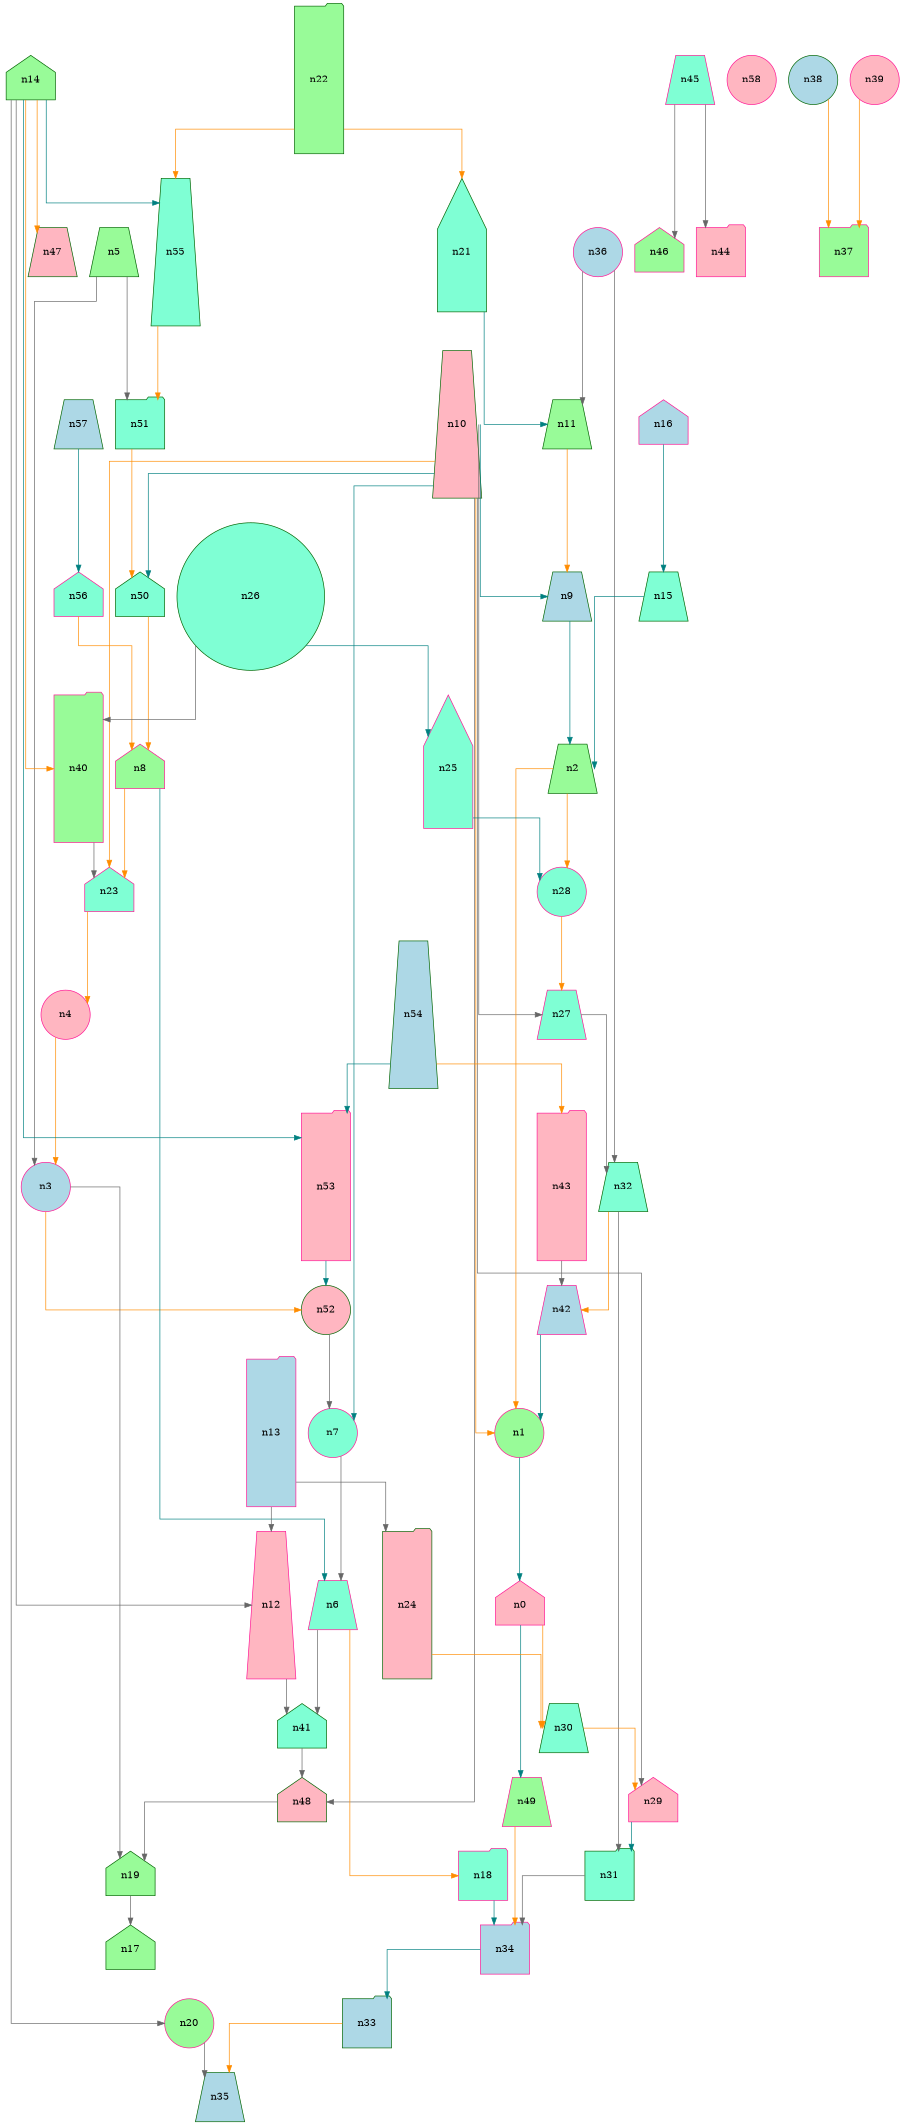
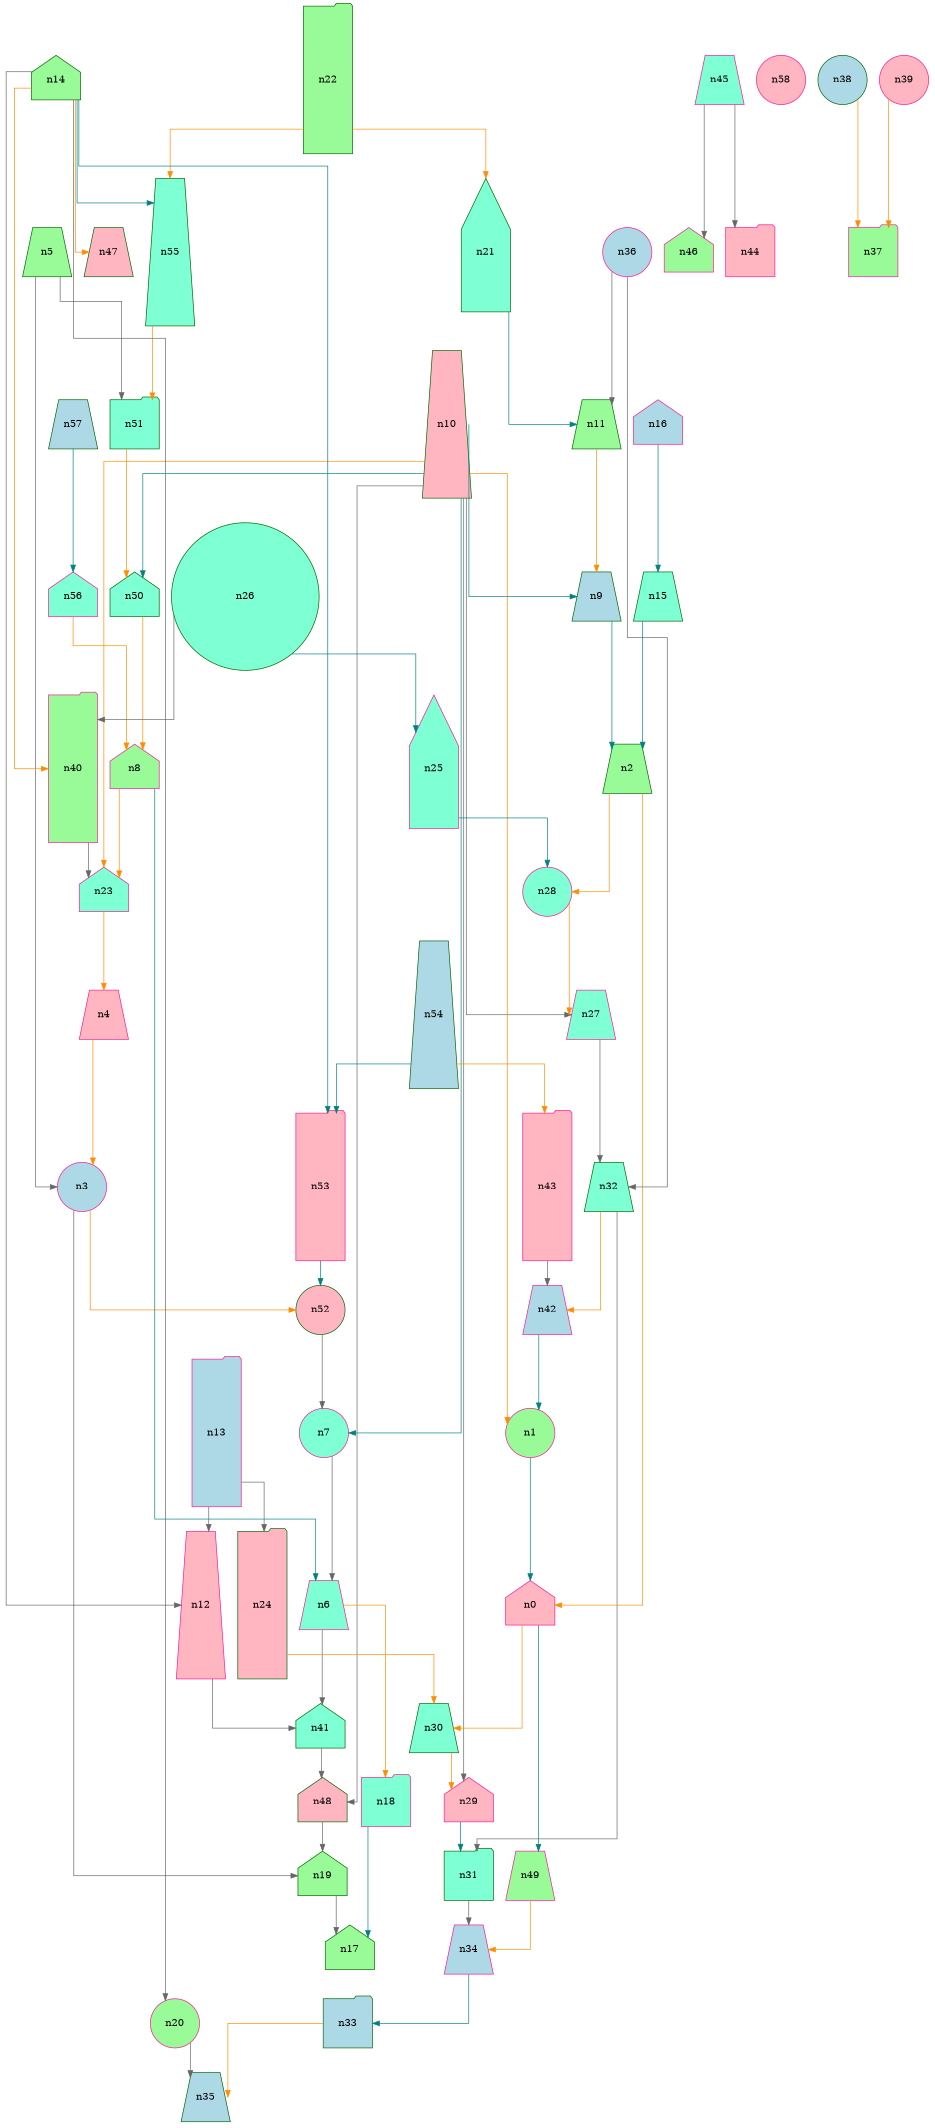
node "n4": shape circle -> trapezium
edge "n2" -> "n1": now "n2" -> "n0"
edge "n18" -> "n34": now "n18" -> "n17"
node "n34": shape folder -> trapezium
